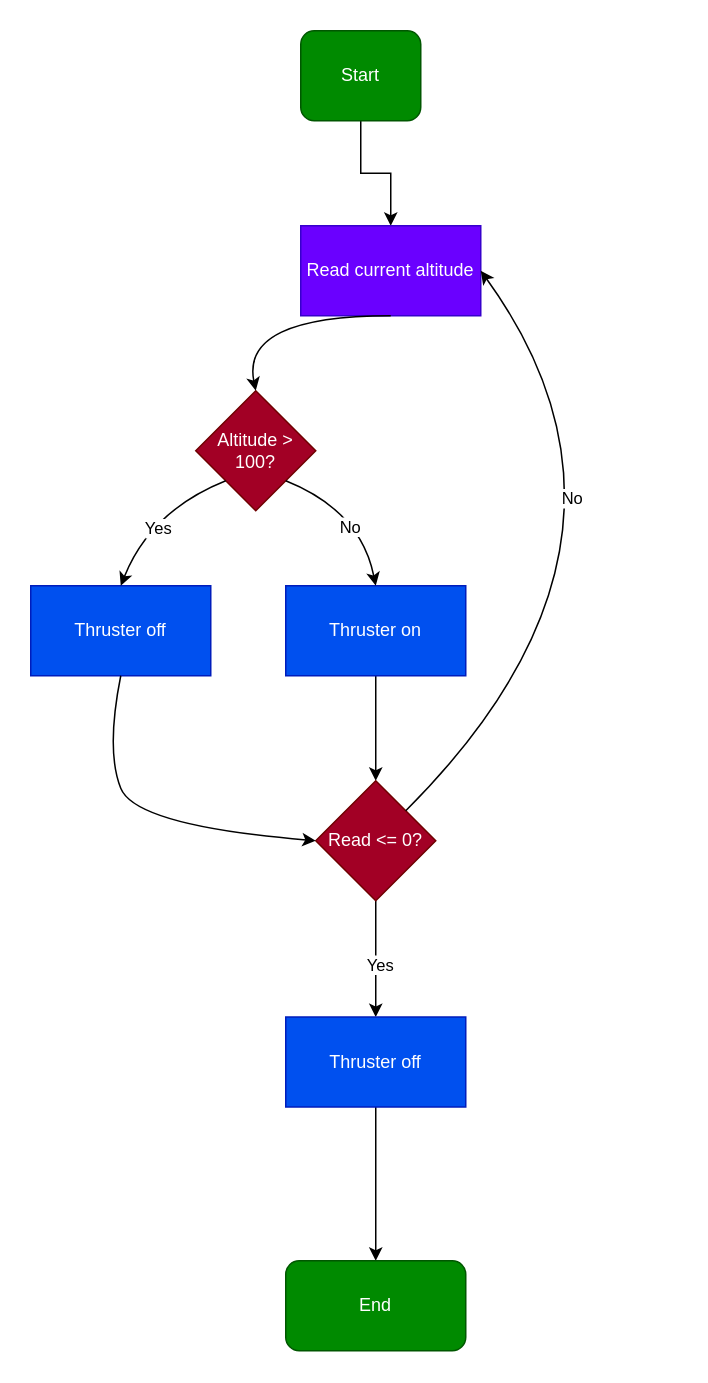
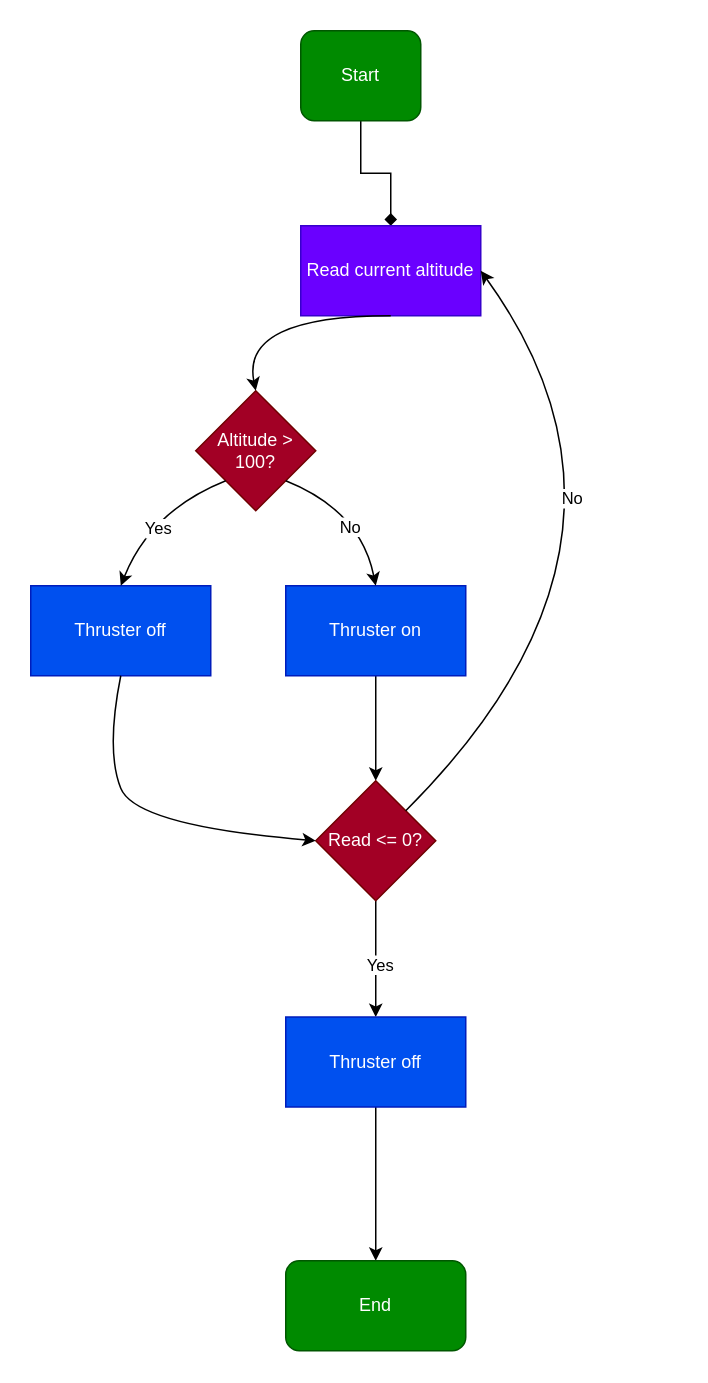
edge "Start" -> "Read current altitude": arrowhead classic -> diamond
